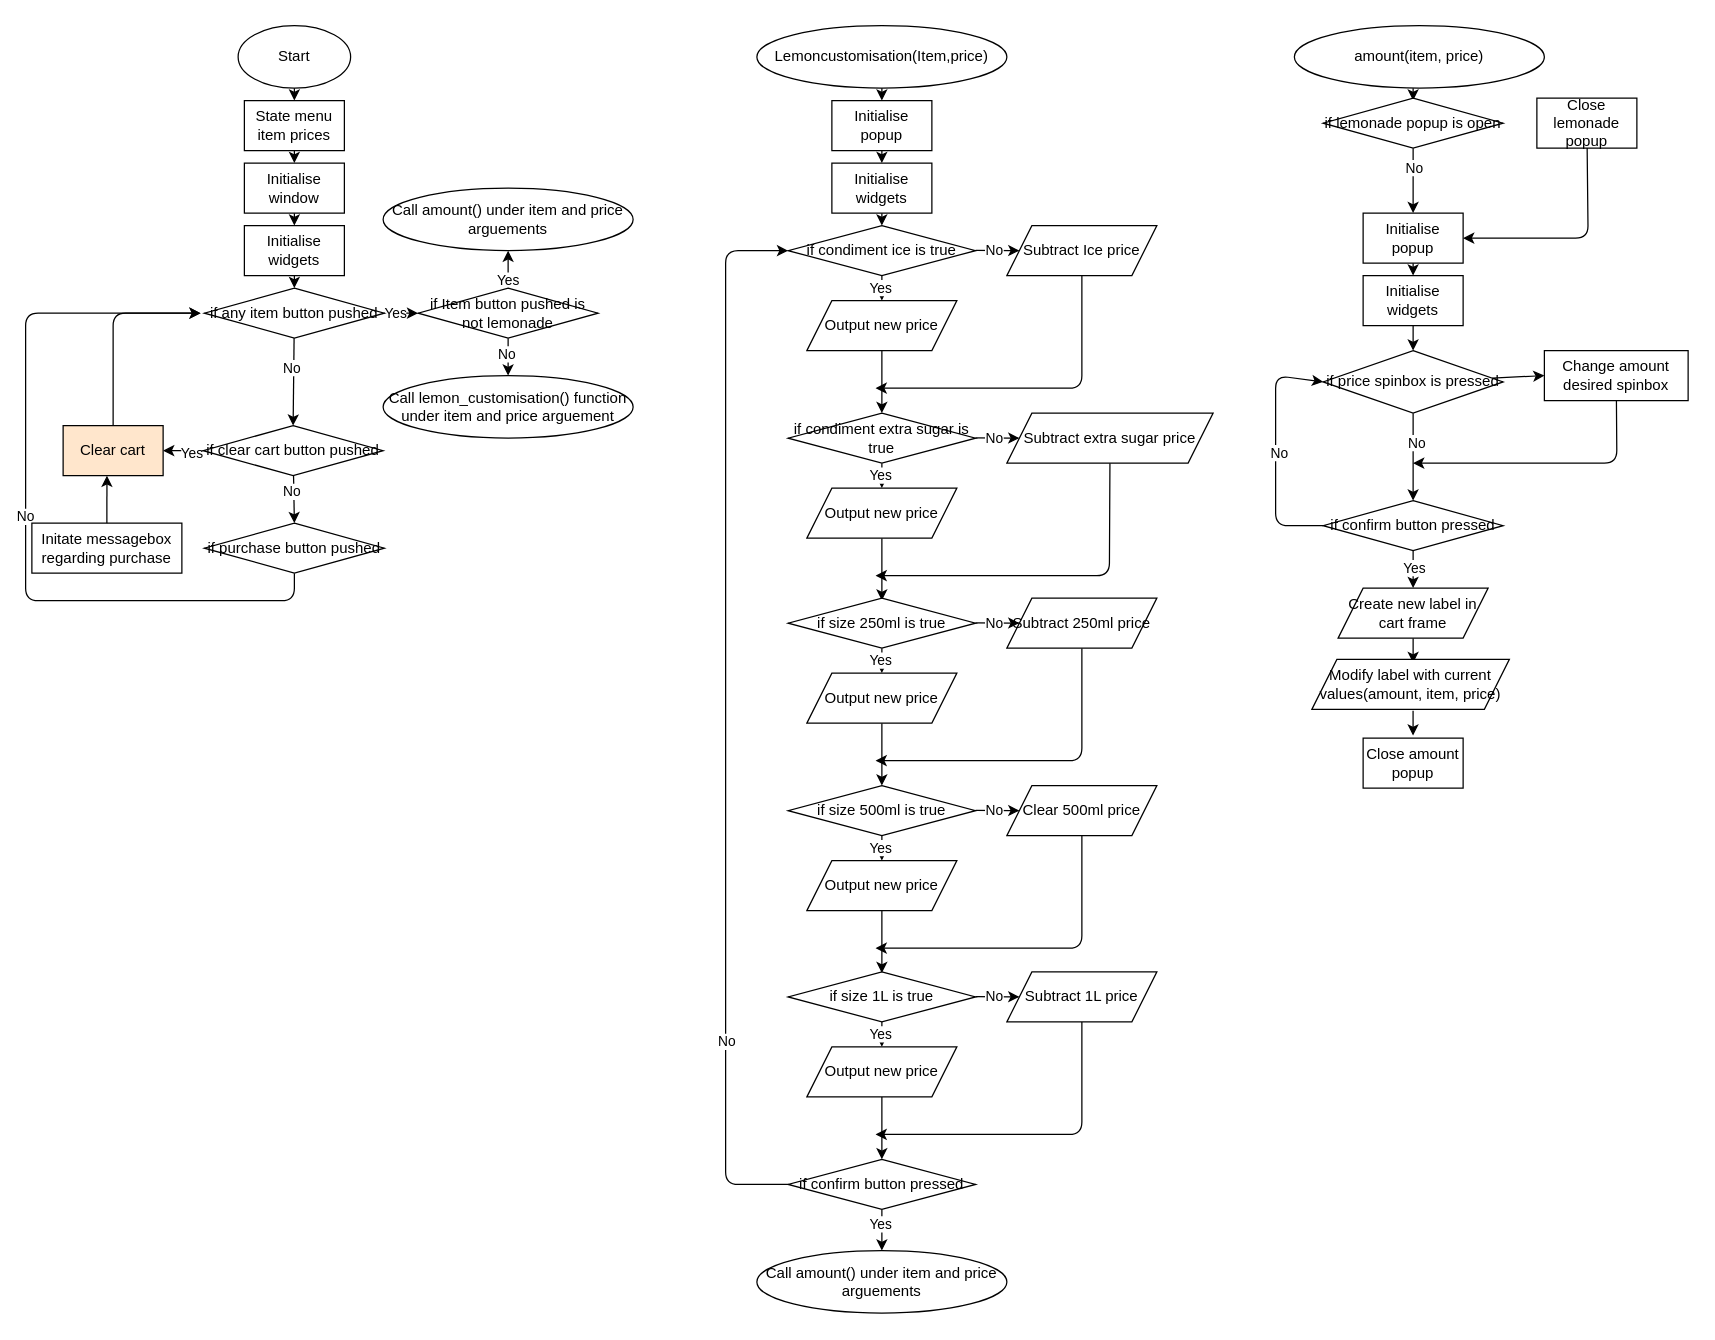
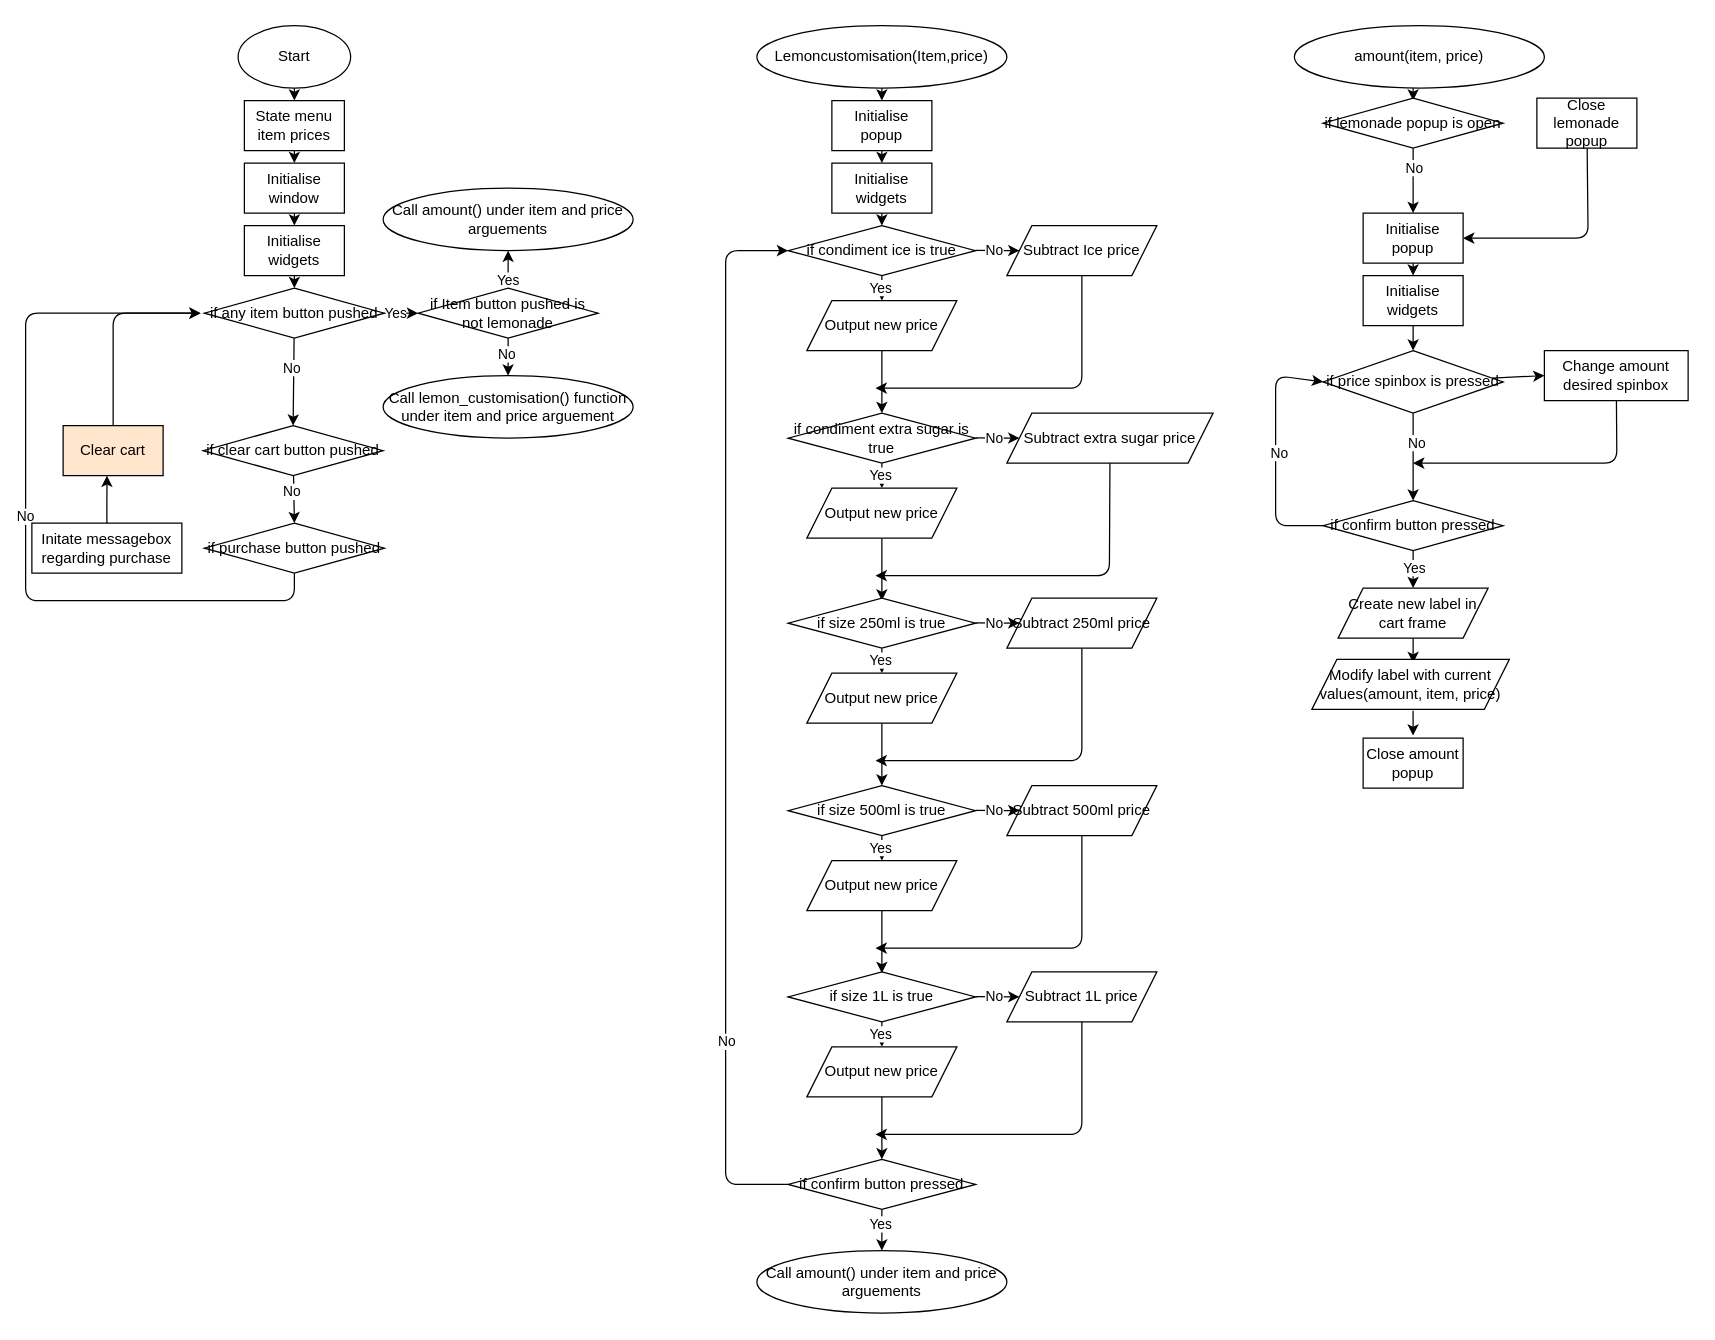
edge "if clear cart button pushed" -> "Clear cart": removed, label "Yes"
node "Clear 500ml price": label "Clear 500ml price" -> "Subtract 500ml price"
